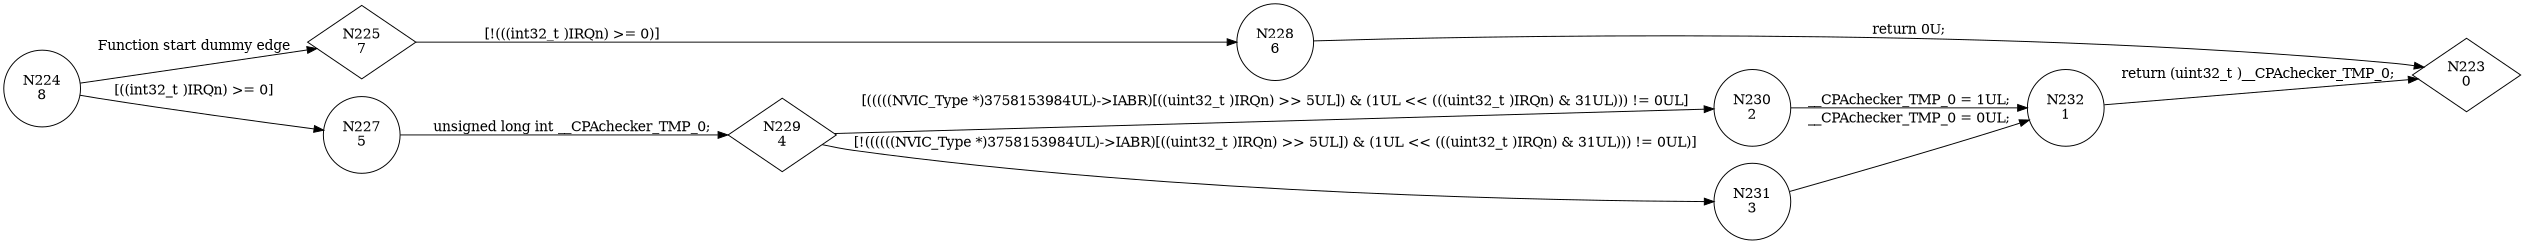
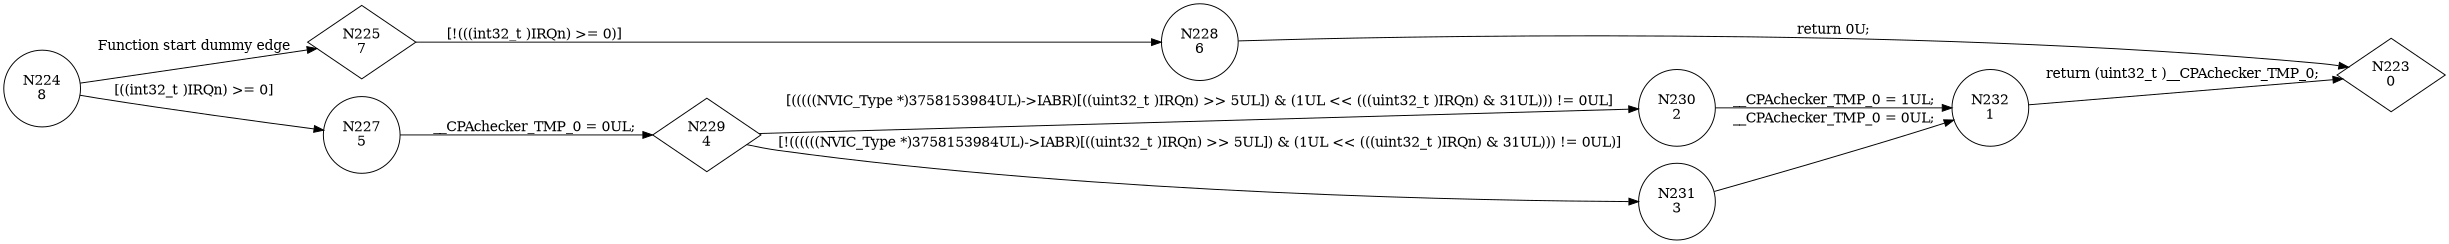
edge "N227 5" -> "N229 4": label "unsigned long int __CPAchecker_TMP_0;" -> "__CPAchecker_TMP_0 = 0UL;"
